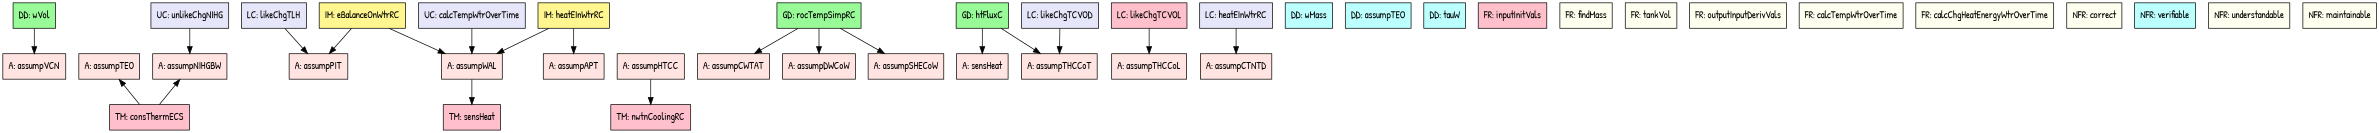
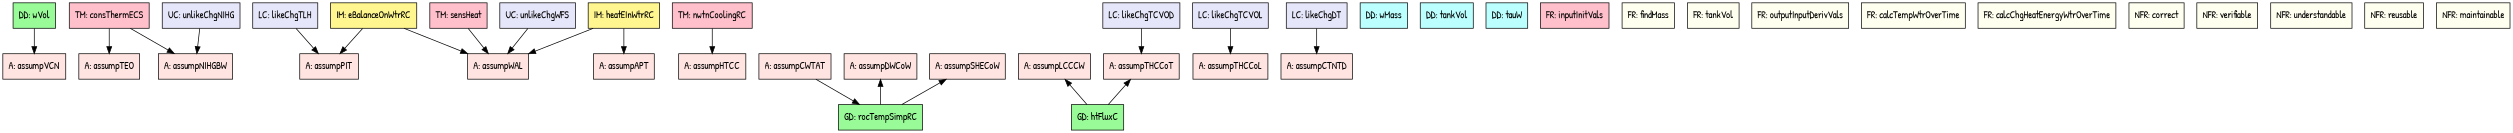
node "UC: calcTempWtrOverTime": label "UC: calcTempWtrOverTime" -> "UC: unlikeChgWFS"
node "LC: likeChgTCVOL": fillcolor pink -> lavender
node "LC: heatEInWtrRC": label "LC: heatEInWtrRC" -> "LC: likeChgDT"
node "DD: assumpTEO": label "DD: assumpTEO" -> "DD: tankVol"
node "NFR: verifiable": fillcolor paleturquoise1 -> ivory
node "NFR: reusable": added
edge "GD: rocTempSimpRC" -> "A: assumpCWTAT": reversed
node "A: sensHeat": label "A: sensHeat" -> "A: assumpLCCCW"
edge "A: assumpWAL" -> "TM: sensHeat": reversed
edge "A: assumpHTCC" -> "TM: nwtnCoolingRC": reversed
